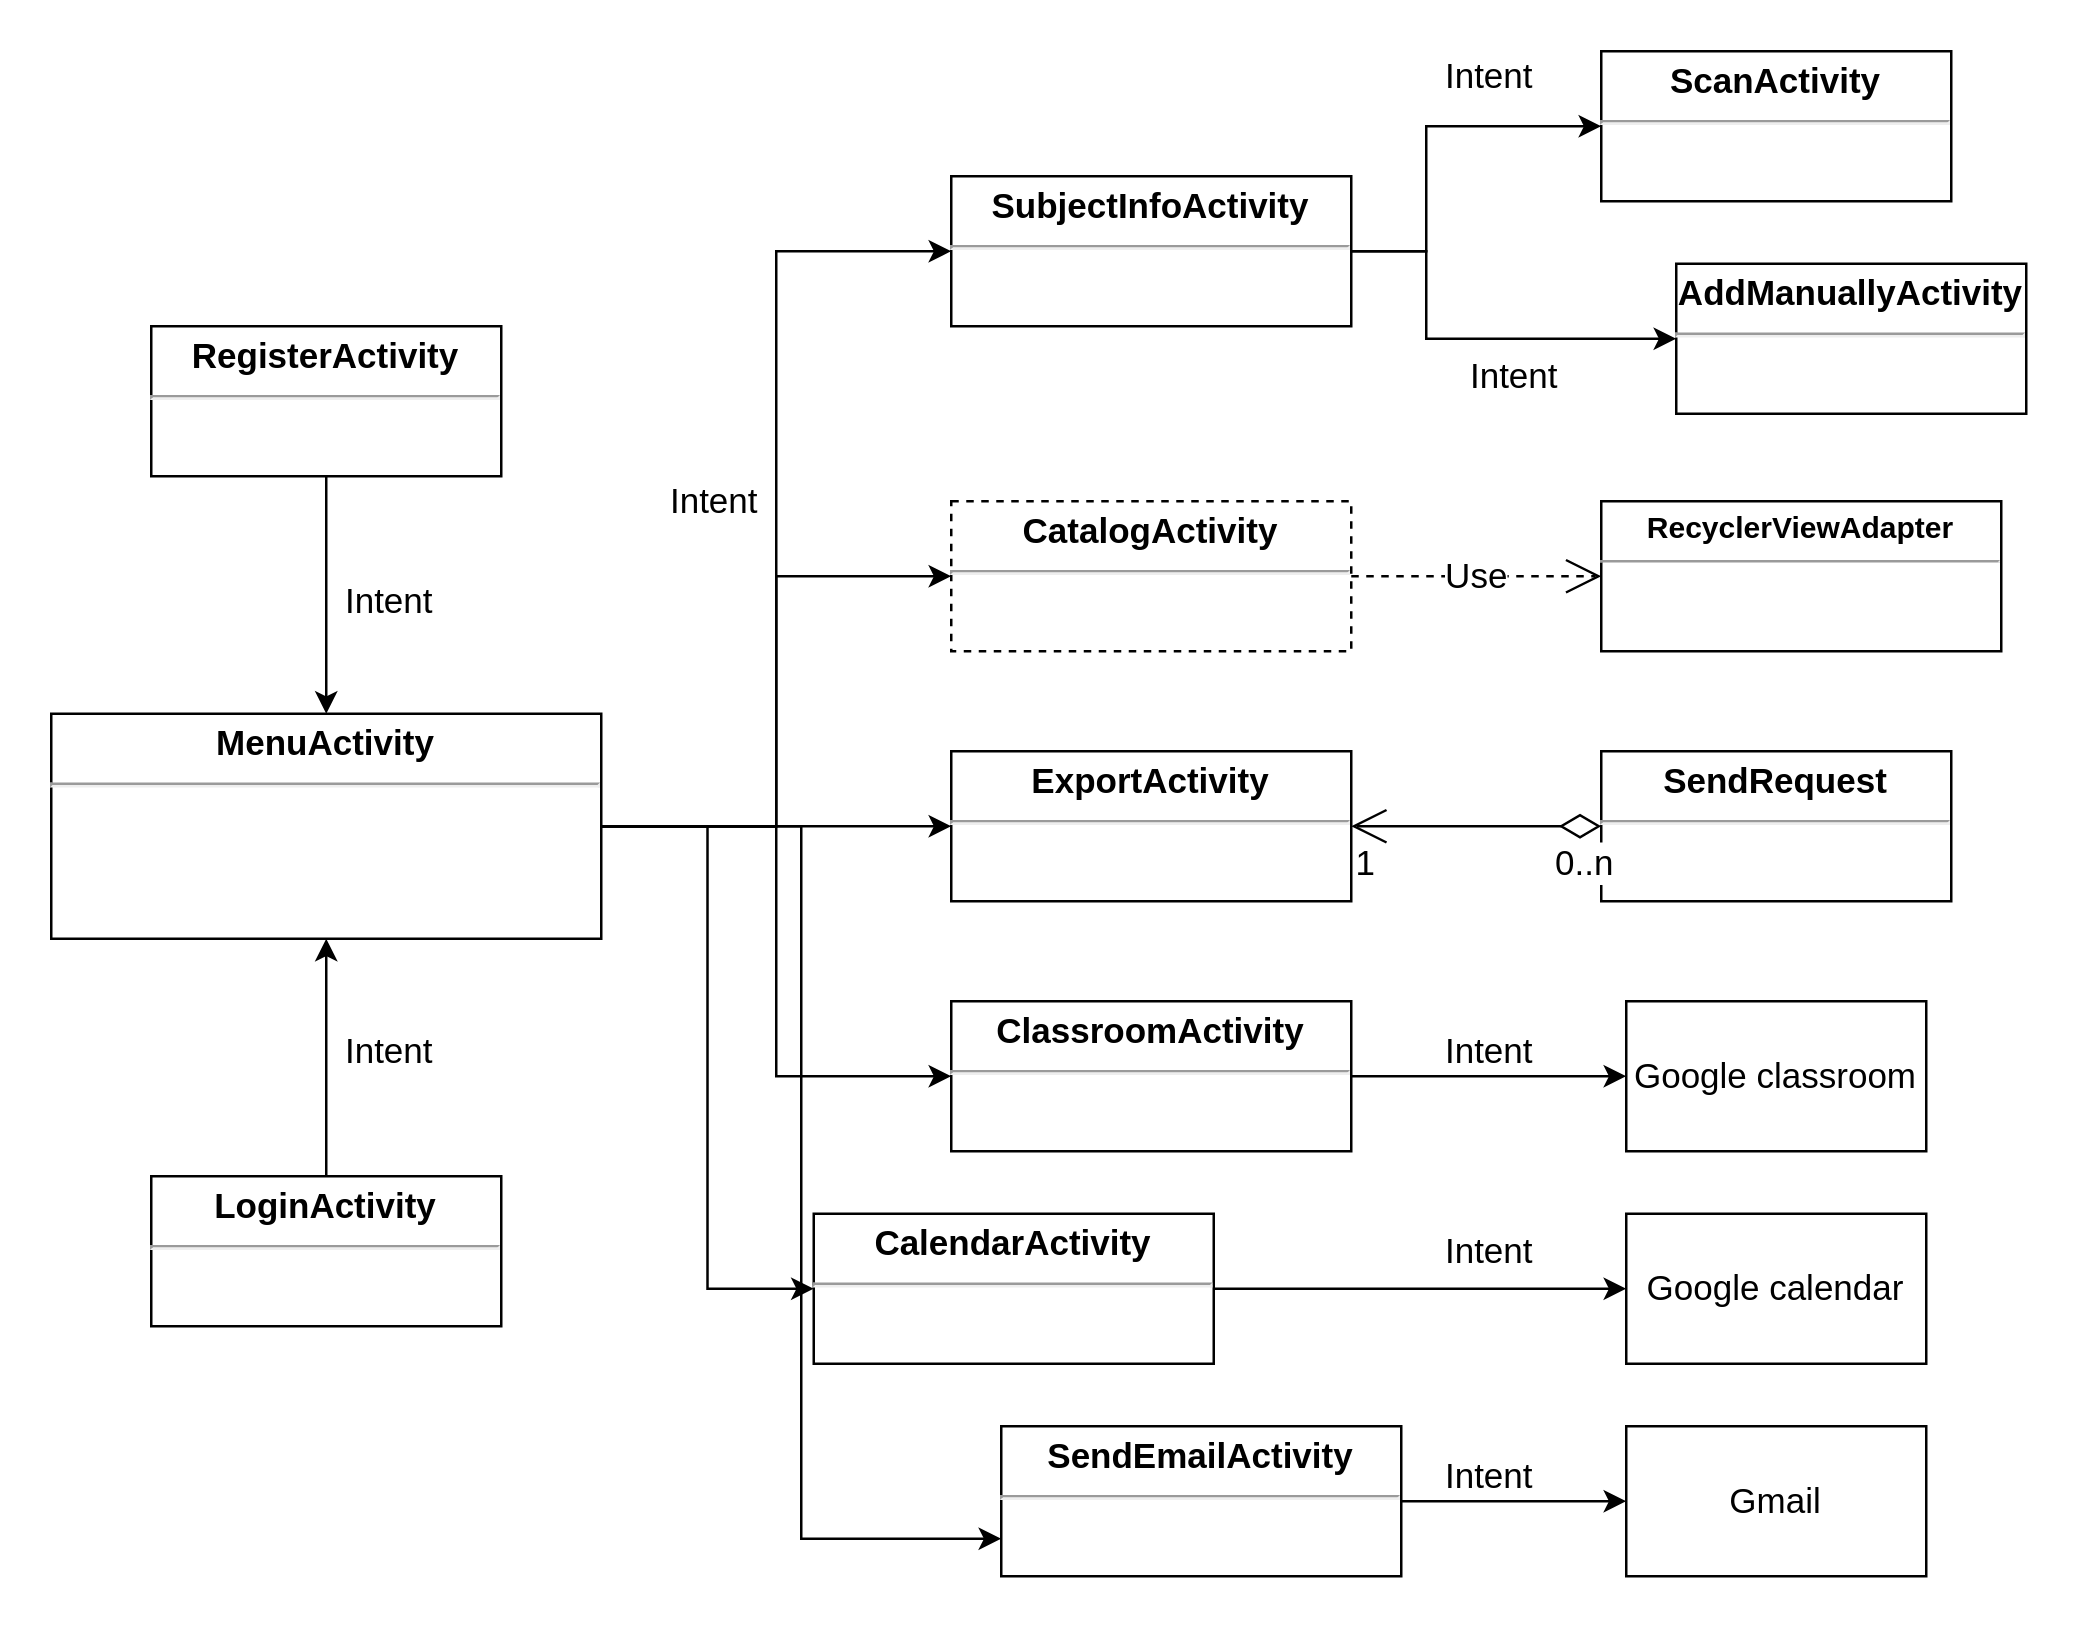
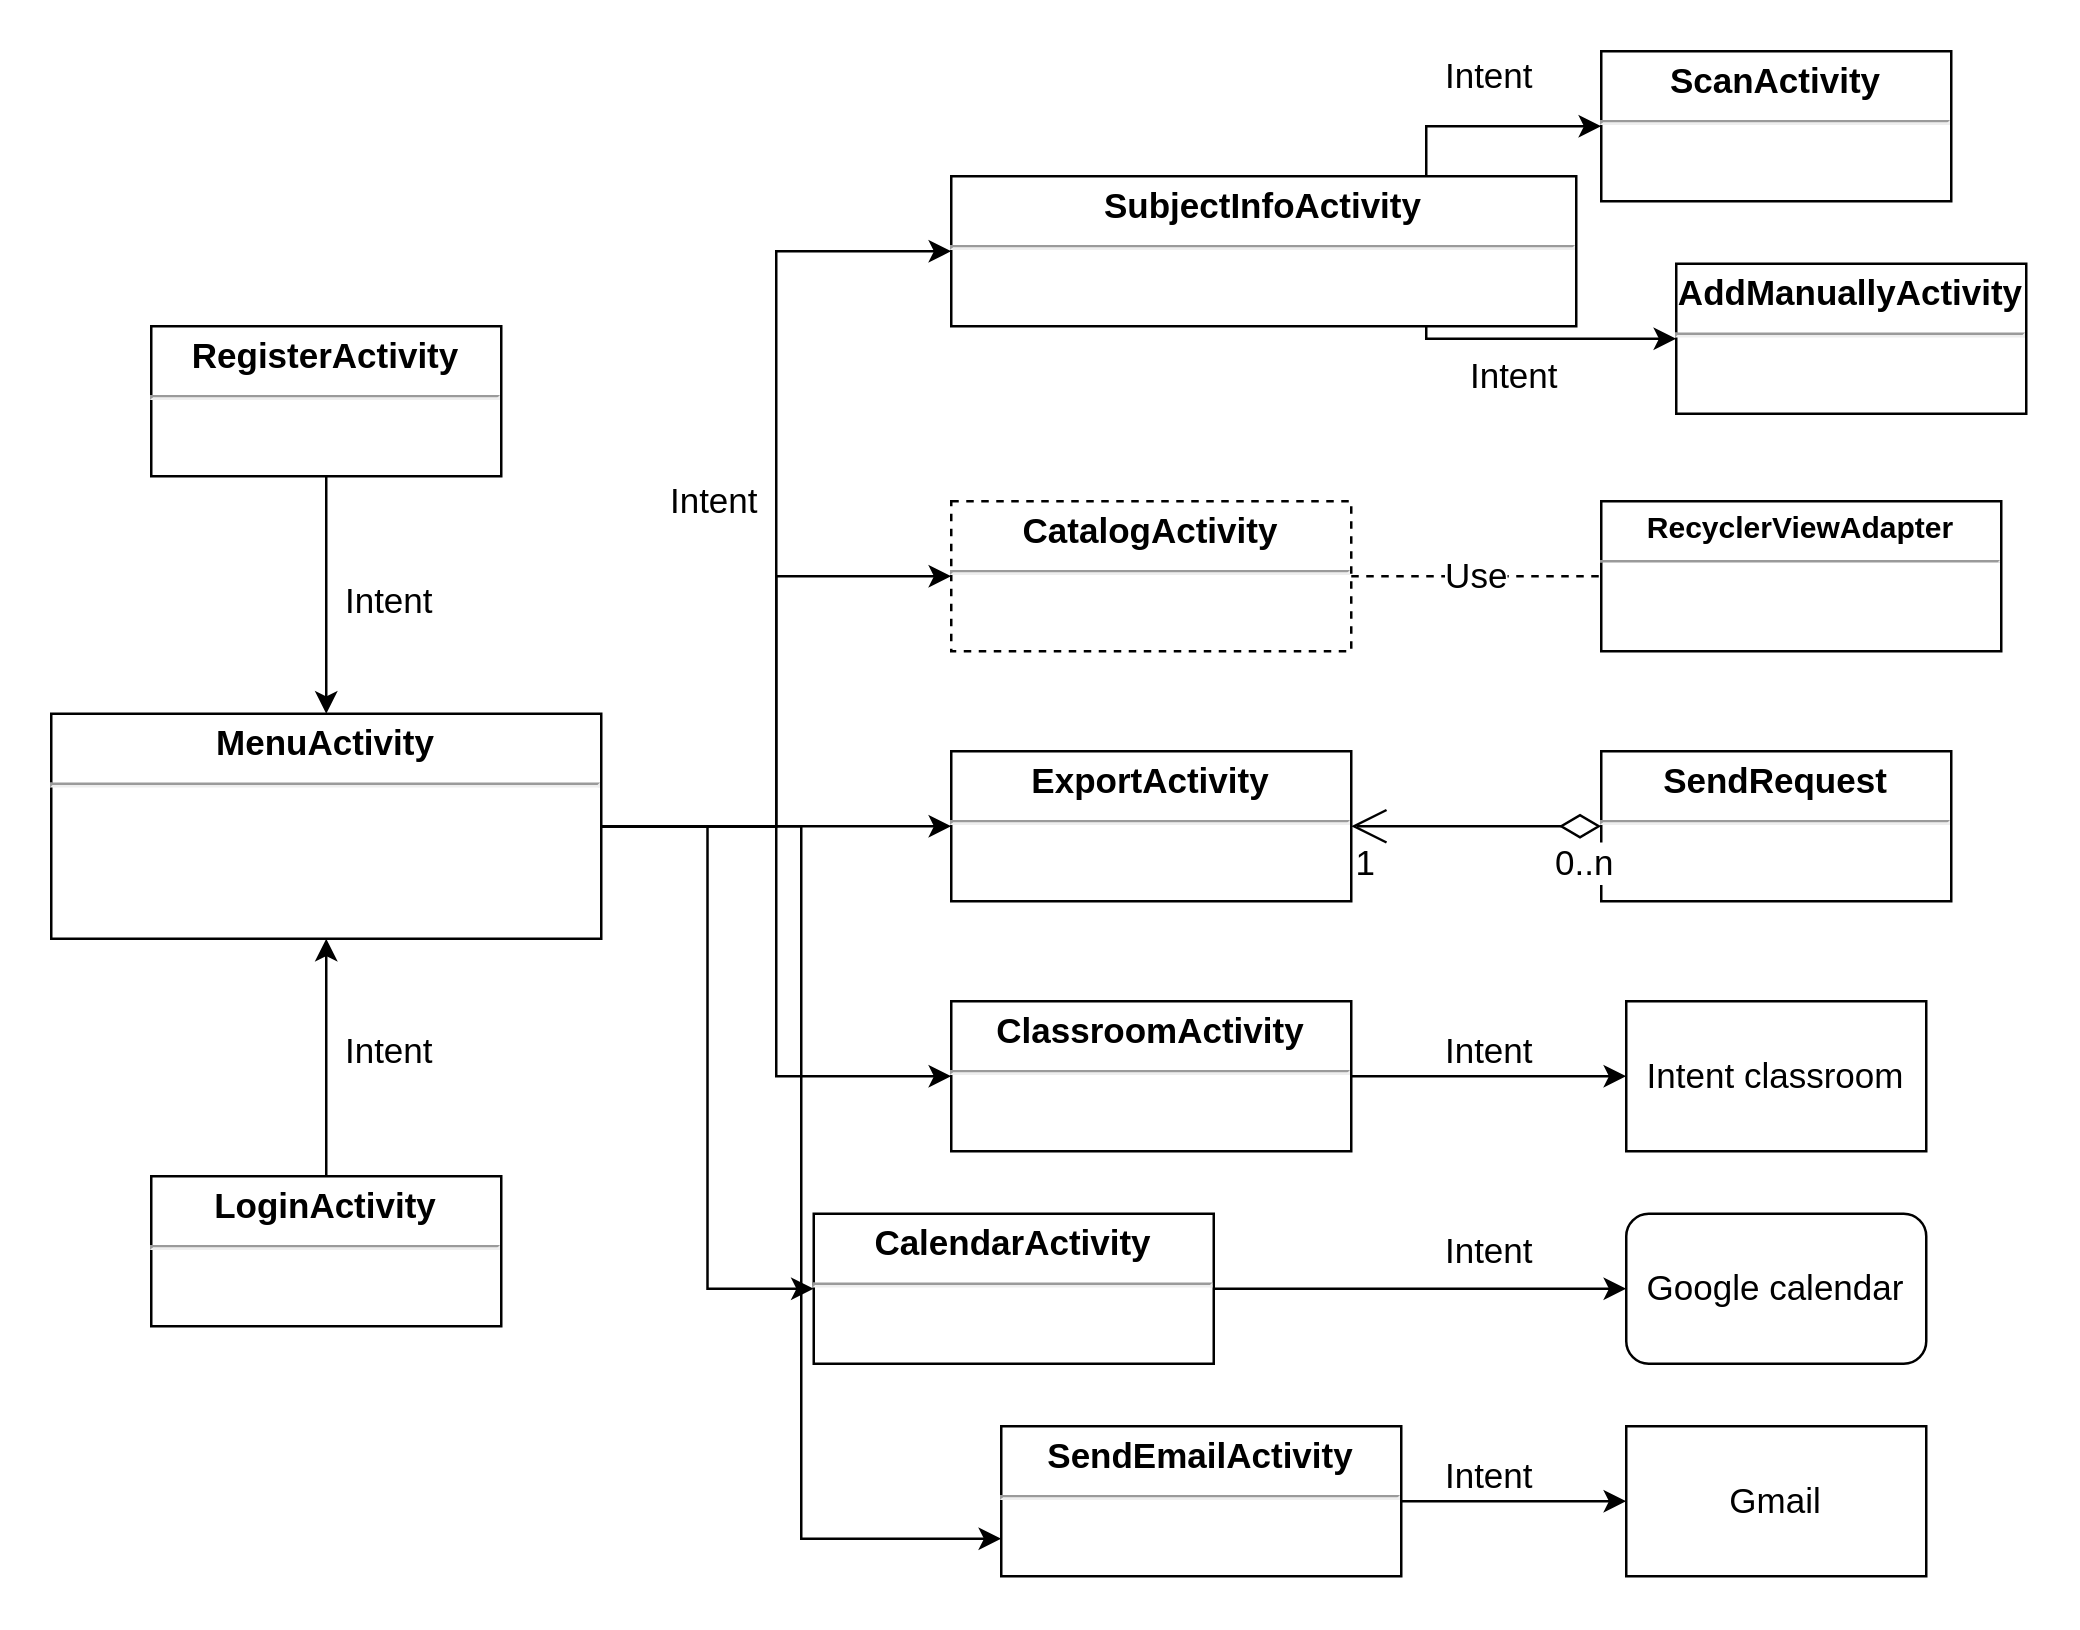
node "SubjectInfoActivity": size 400x150 -> 625x150
edge "CatalogActivity" -> "RecyclerViewAdapter": arrowhead open -> none
node "Google classroom": label "Google classroom" -> "Intent classroom"
node "Google calendar": shape rectangle -> rounded rectangle
